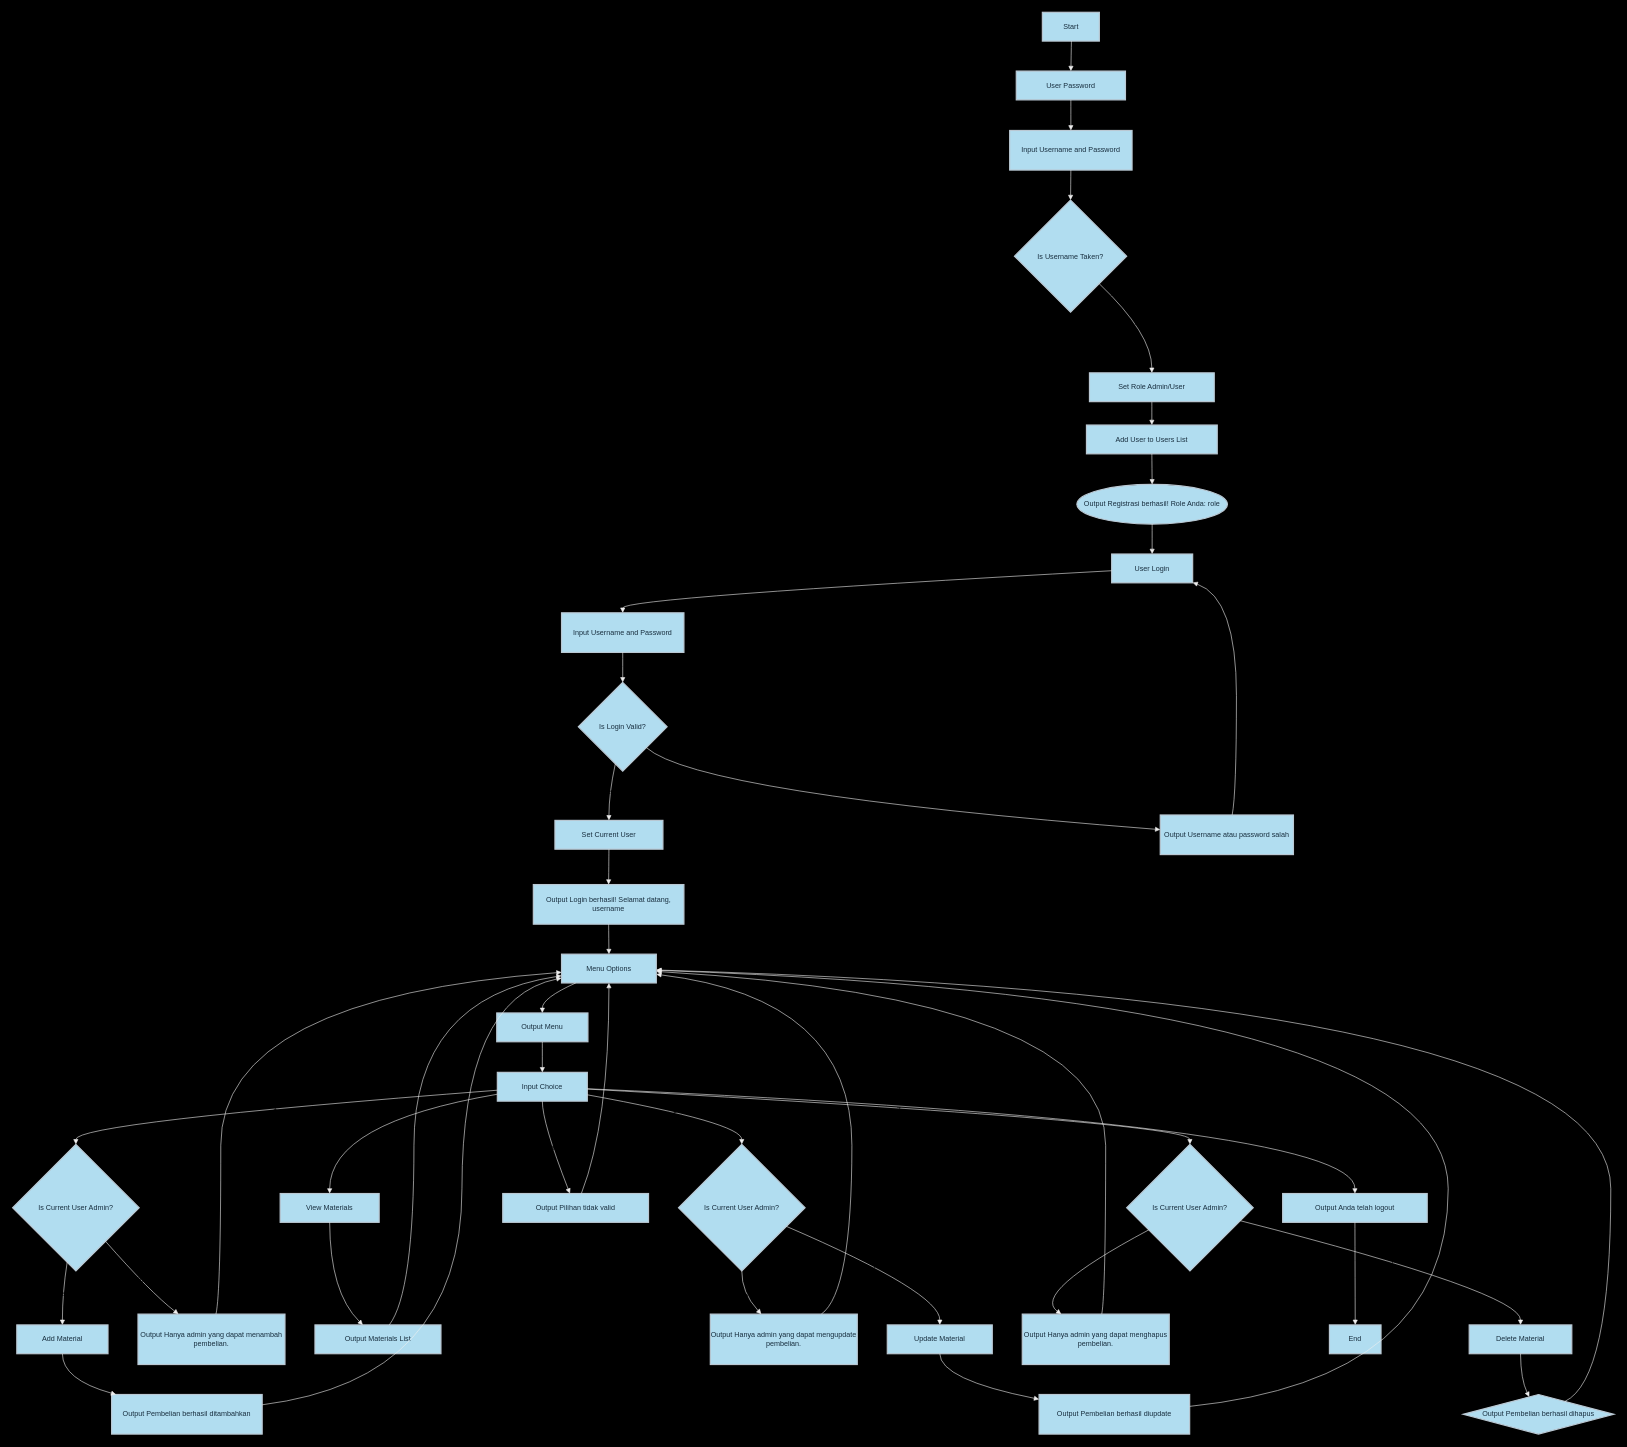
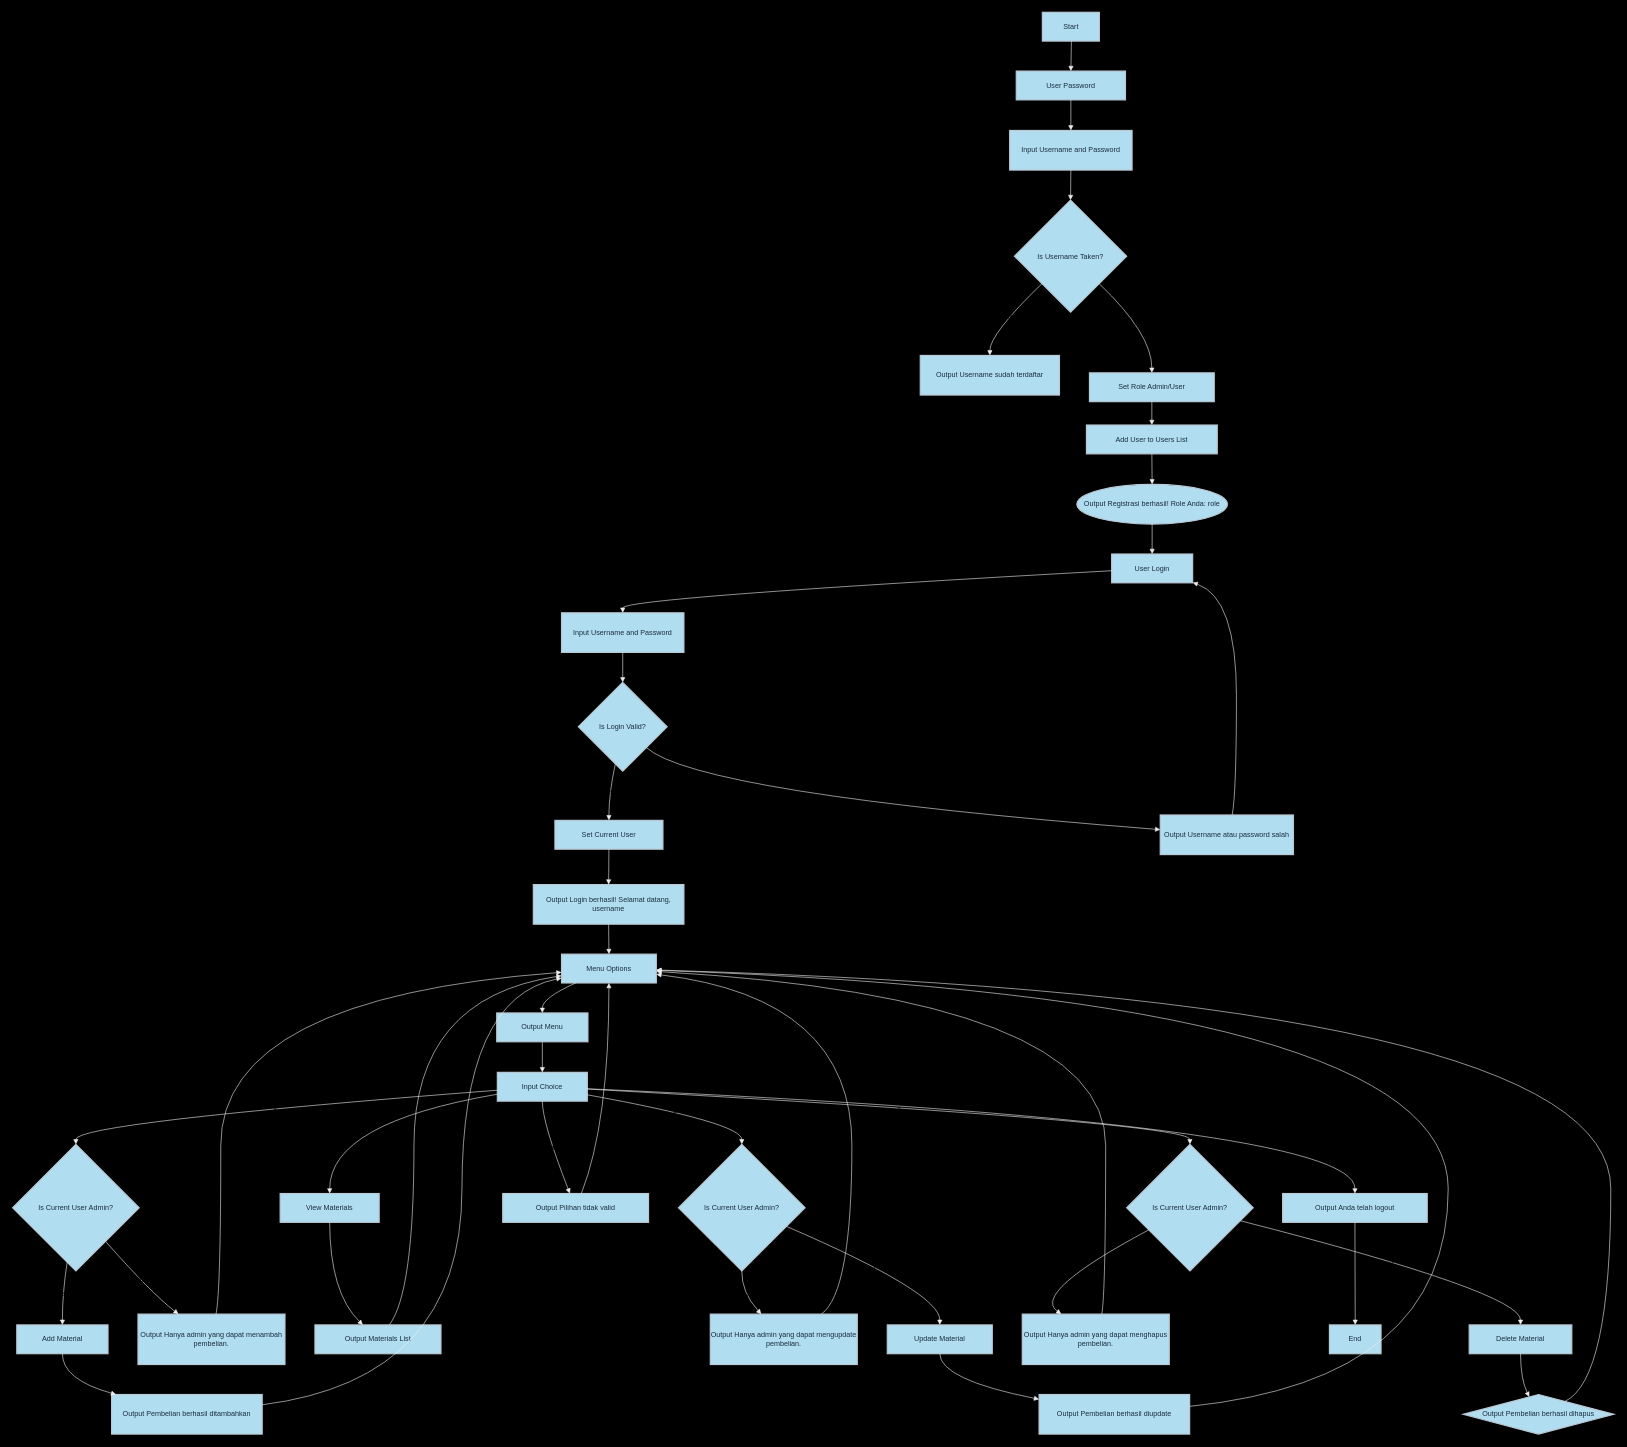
edge "Is Username Taken?" -> "Output Username sudah terdaftar": added, label "Yes"
node "Output Username sudah terdaftar": added
